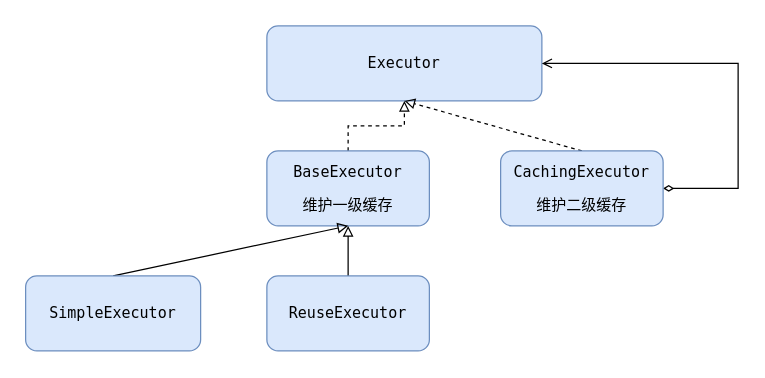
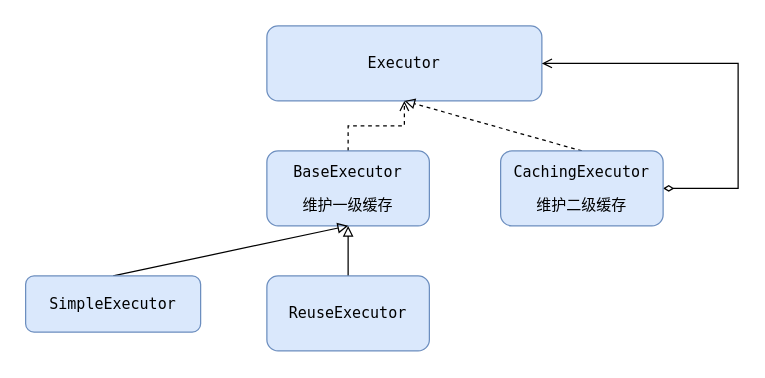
edge "BaseExecutor维护一级缓存" -> "Executor": arrowhead block -> open
node "SimpleExecutor": size 175x75 -> 175x56
